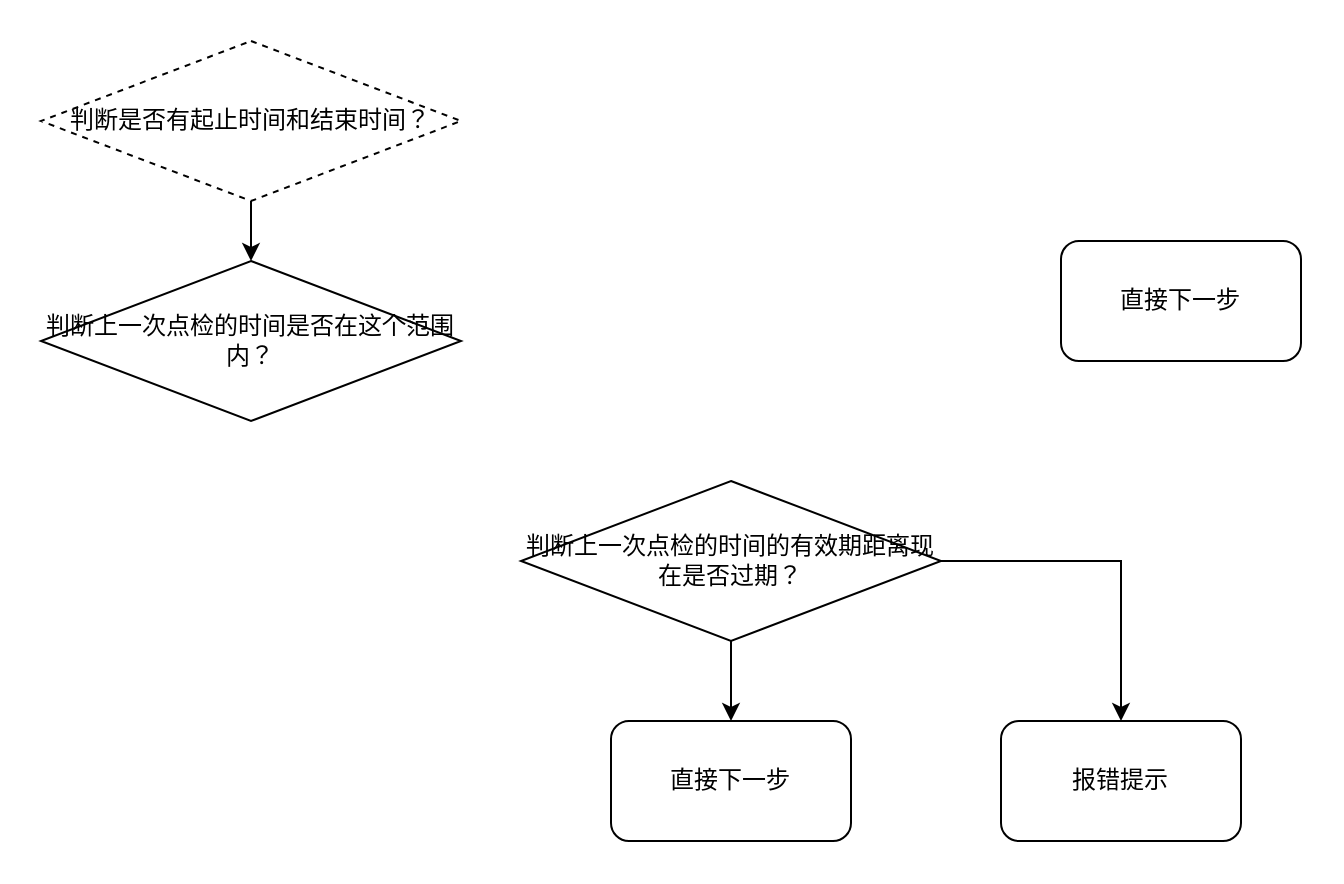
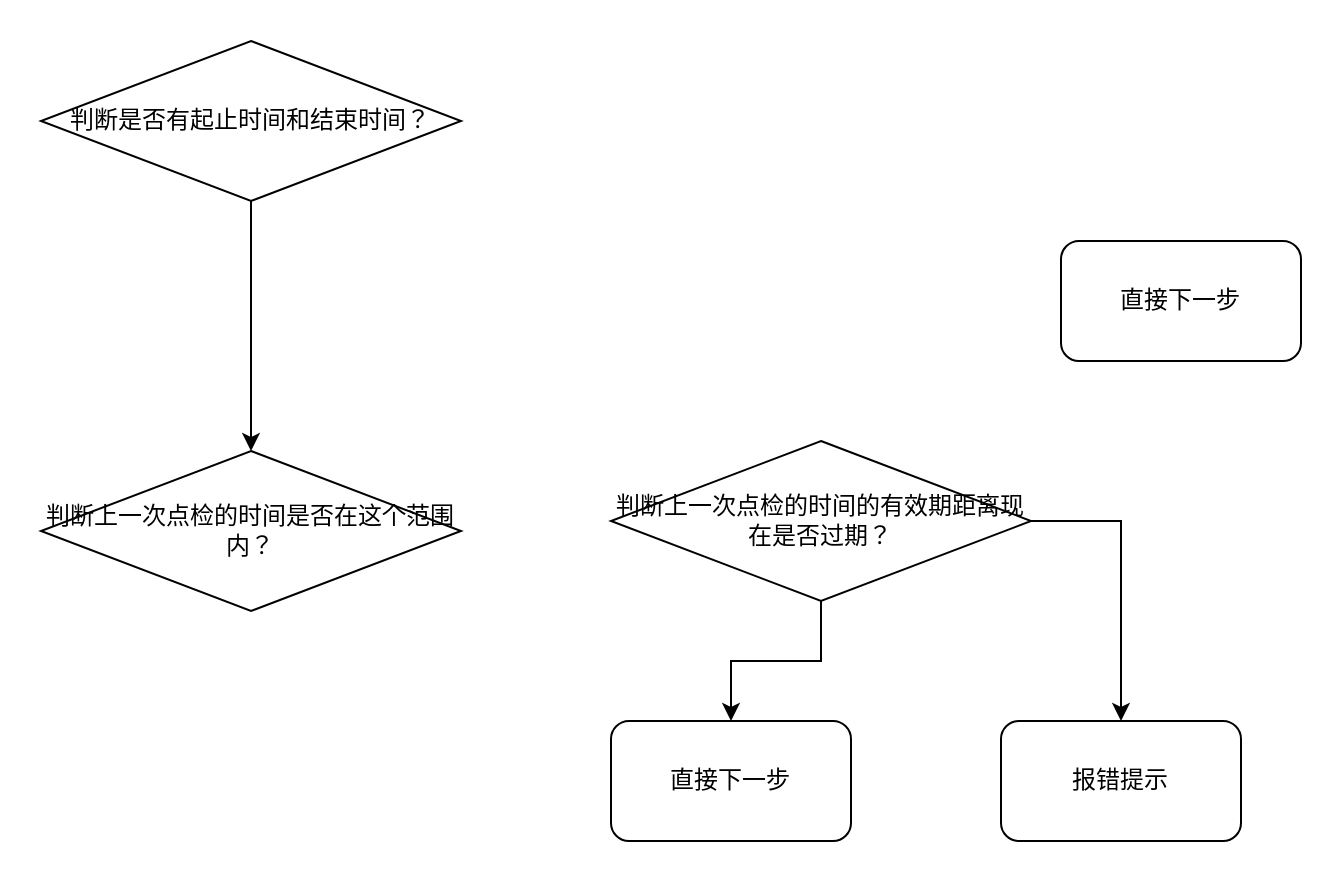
node "判断是否有起止时间和结束时间？": style dashed -> solid
node "判断上一次点检的时间是否在这个范围内？": moved (251, 341) -> (251, 531)
node "判断上一次点检的时间的有效期距离现在是否过期？": moved (731, 561) -> (821, 521)
